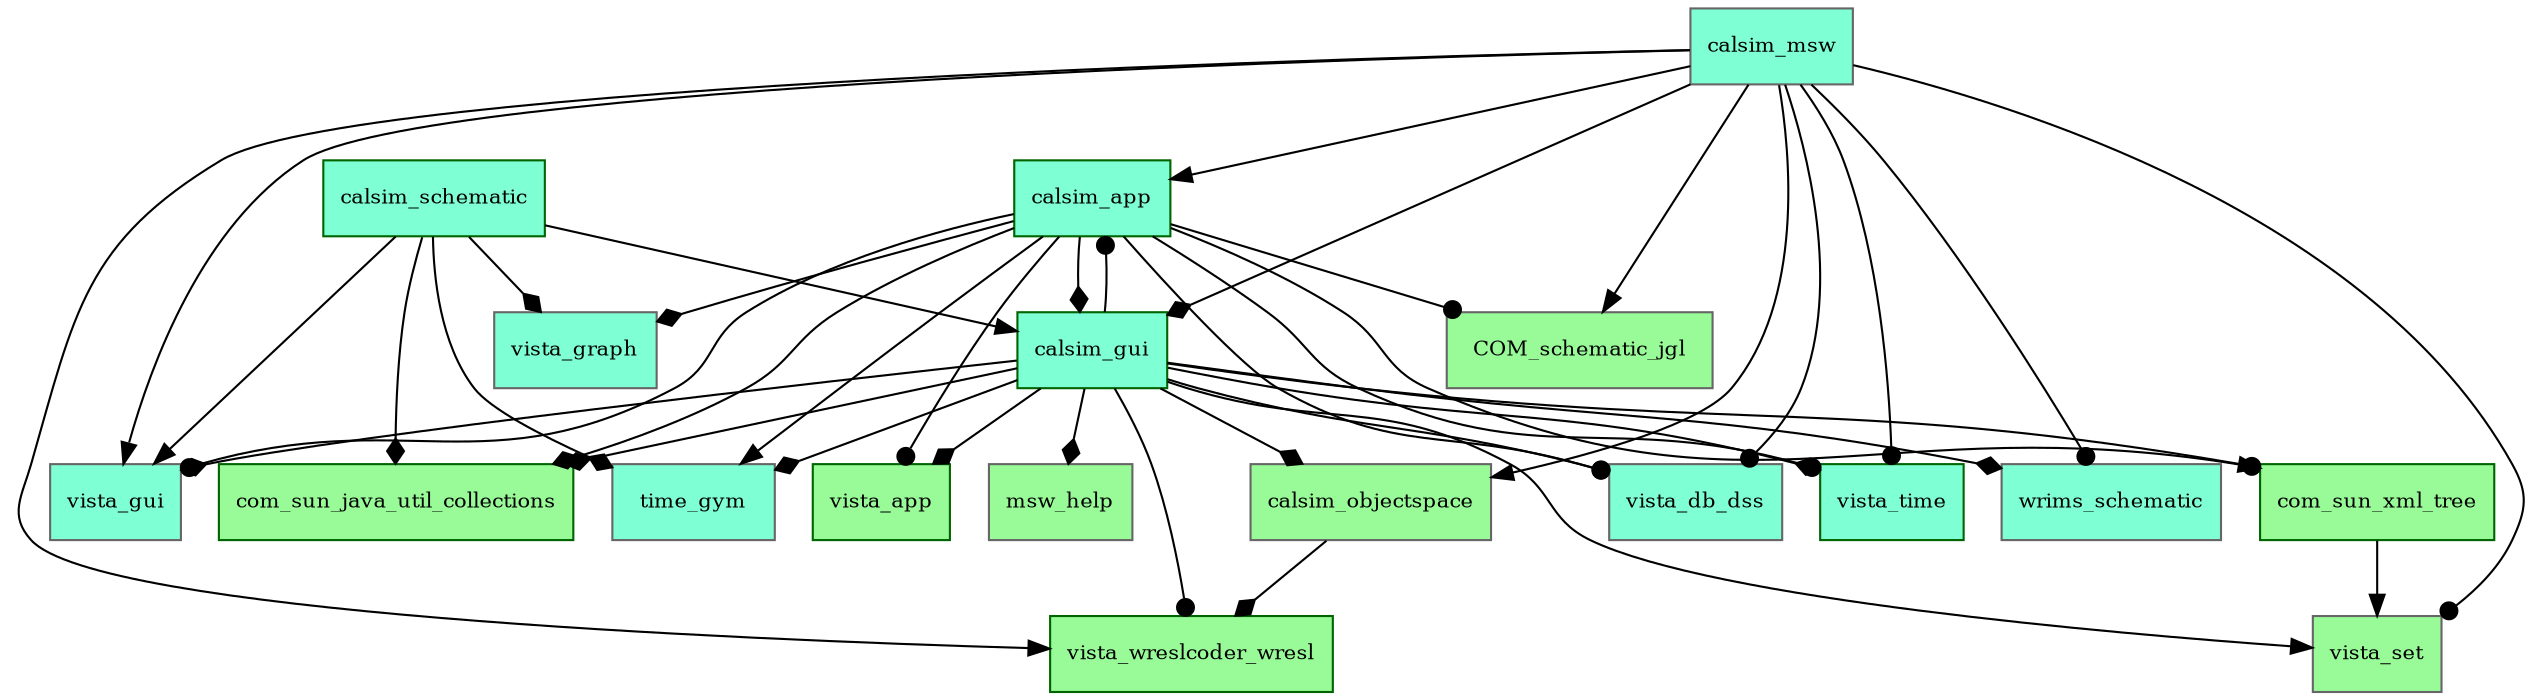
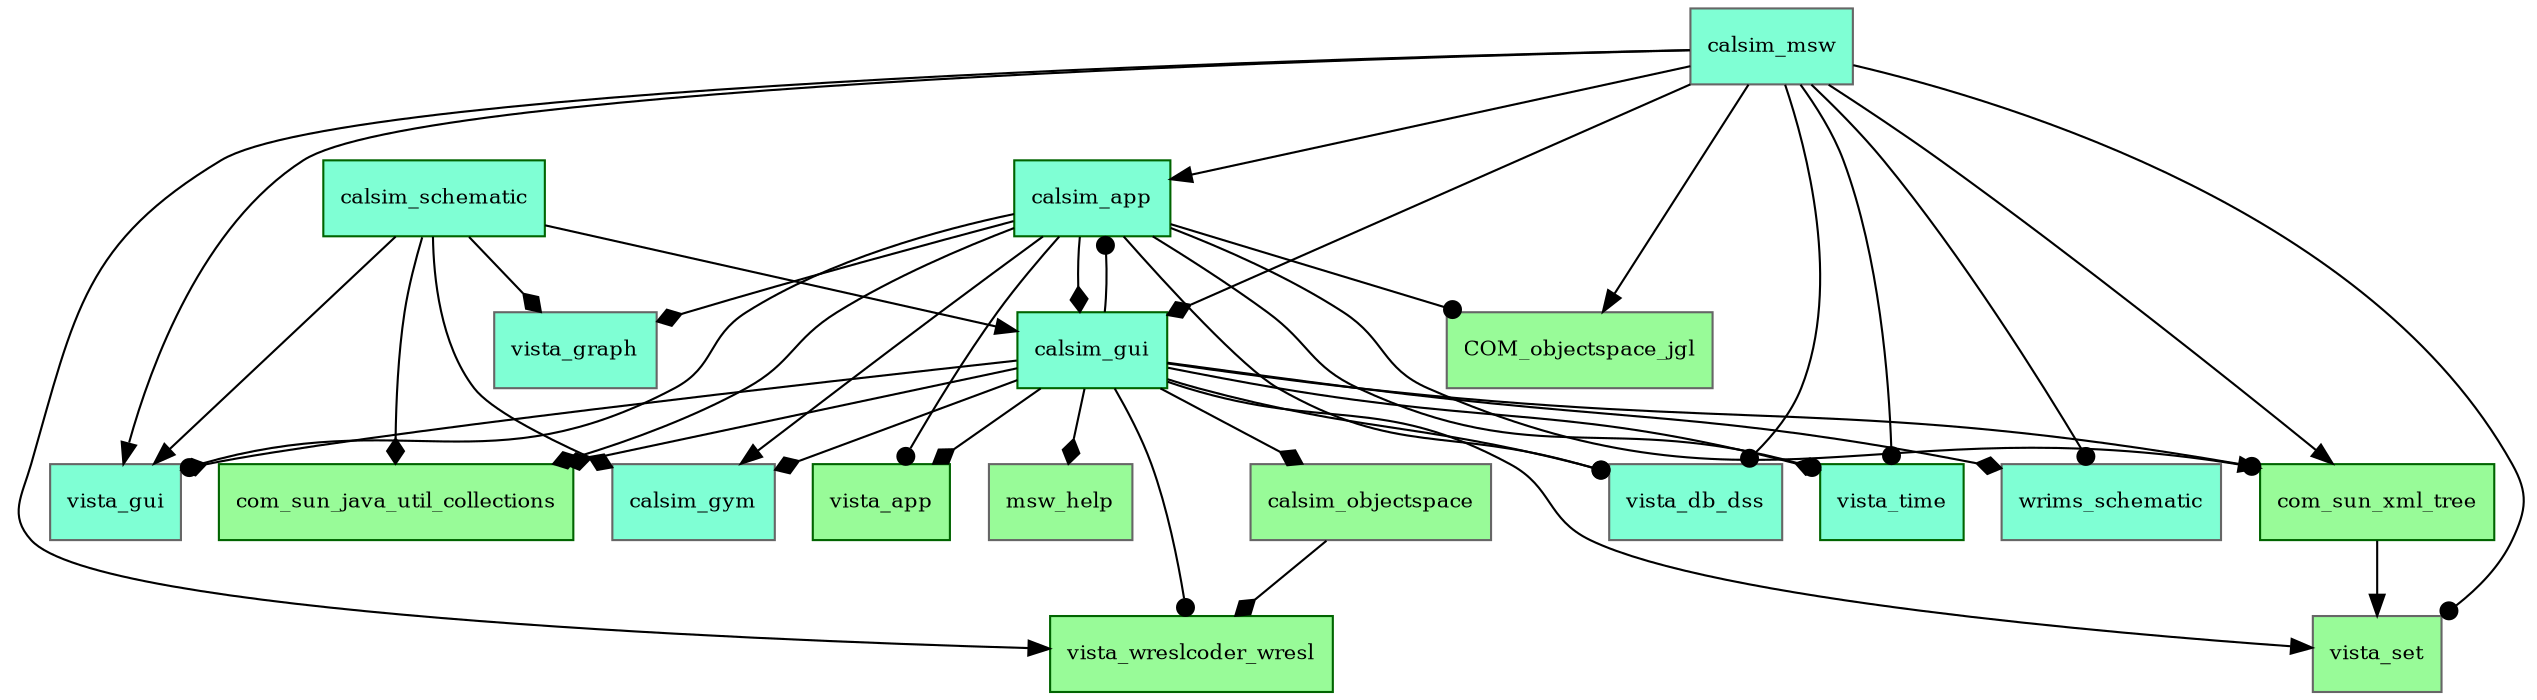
node "COM_schematic_jgl": label "COM_schematic_jgl" -> "COM_objectspace_jgl"
edge "calsim_msw" -> "calsim_objectspace": now "calsim_msw" -> "com_sun_xml_tree"
node "time_gym": label "time_gym" -> "calsim_gym"
